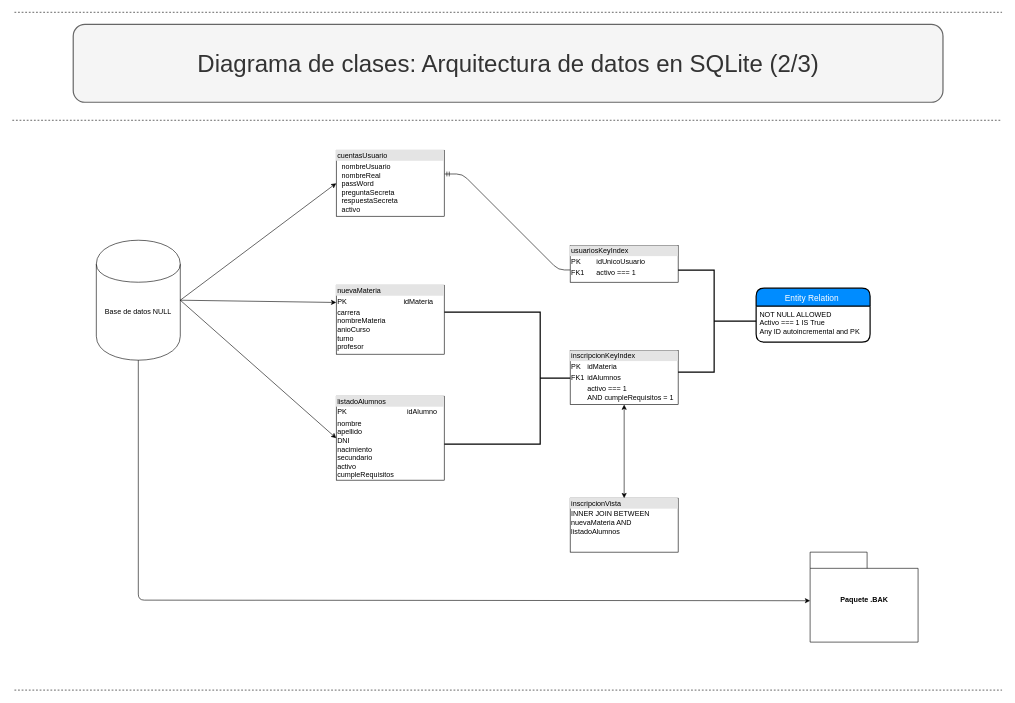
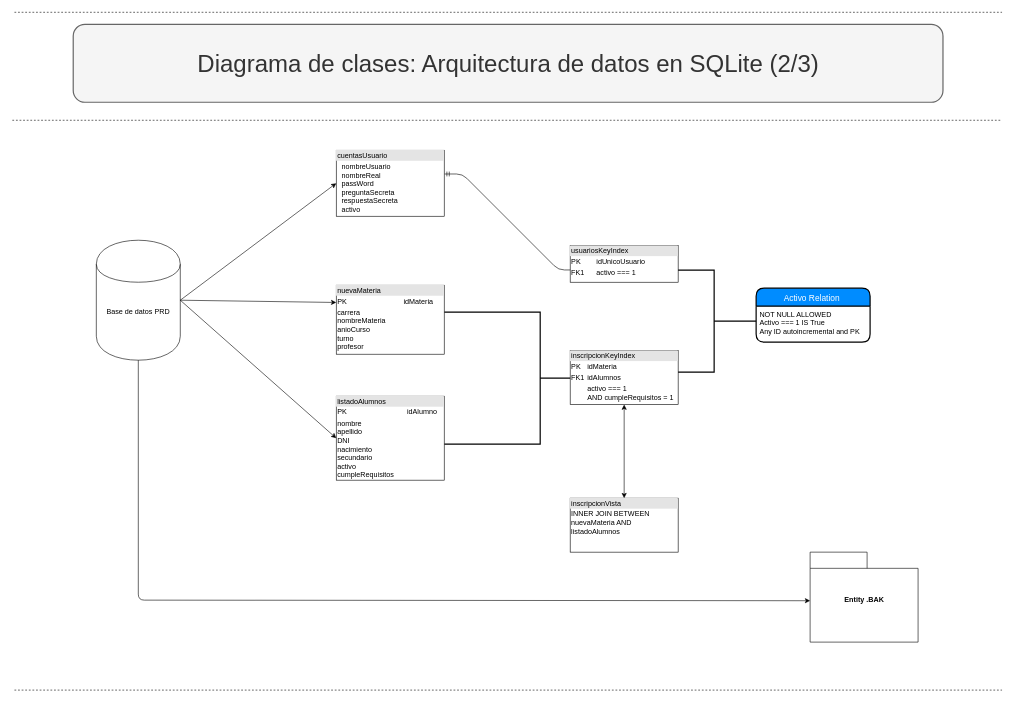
node "Entity Relation": label "Entity Relation" -> "Activo Relation"
node "Base de datos NULL": label "Base de datos NULL" -> "Base de datos PRD"
node "Paquete .BAK": label "Paquete .BAK" -> "Entity .BAK"
